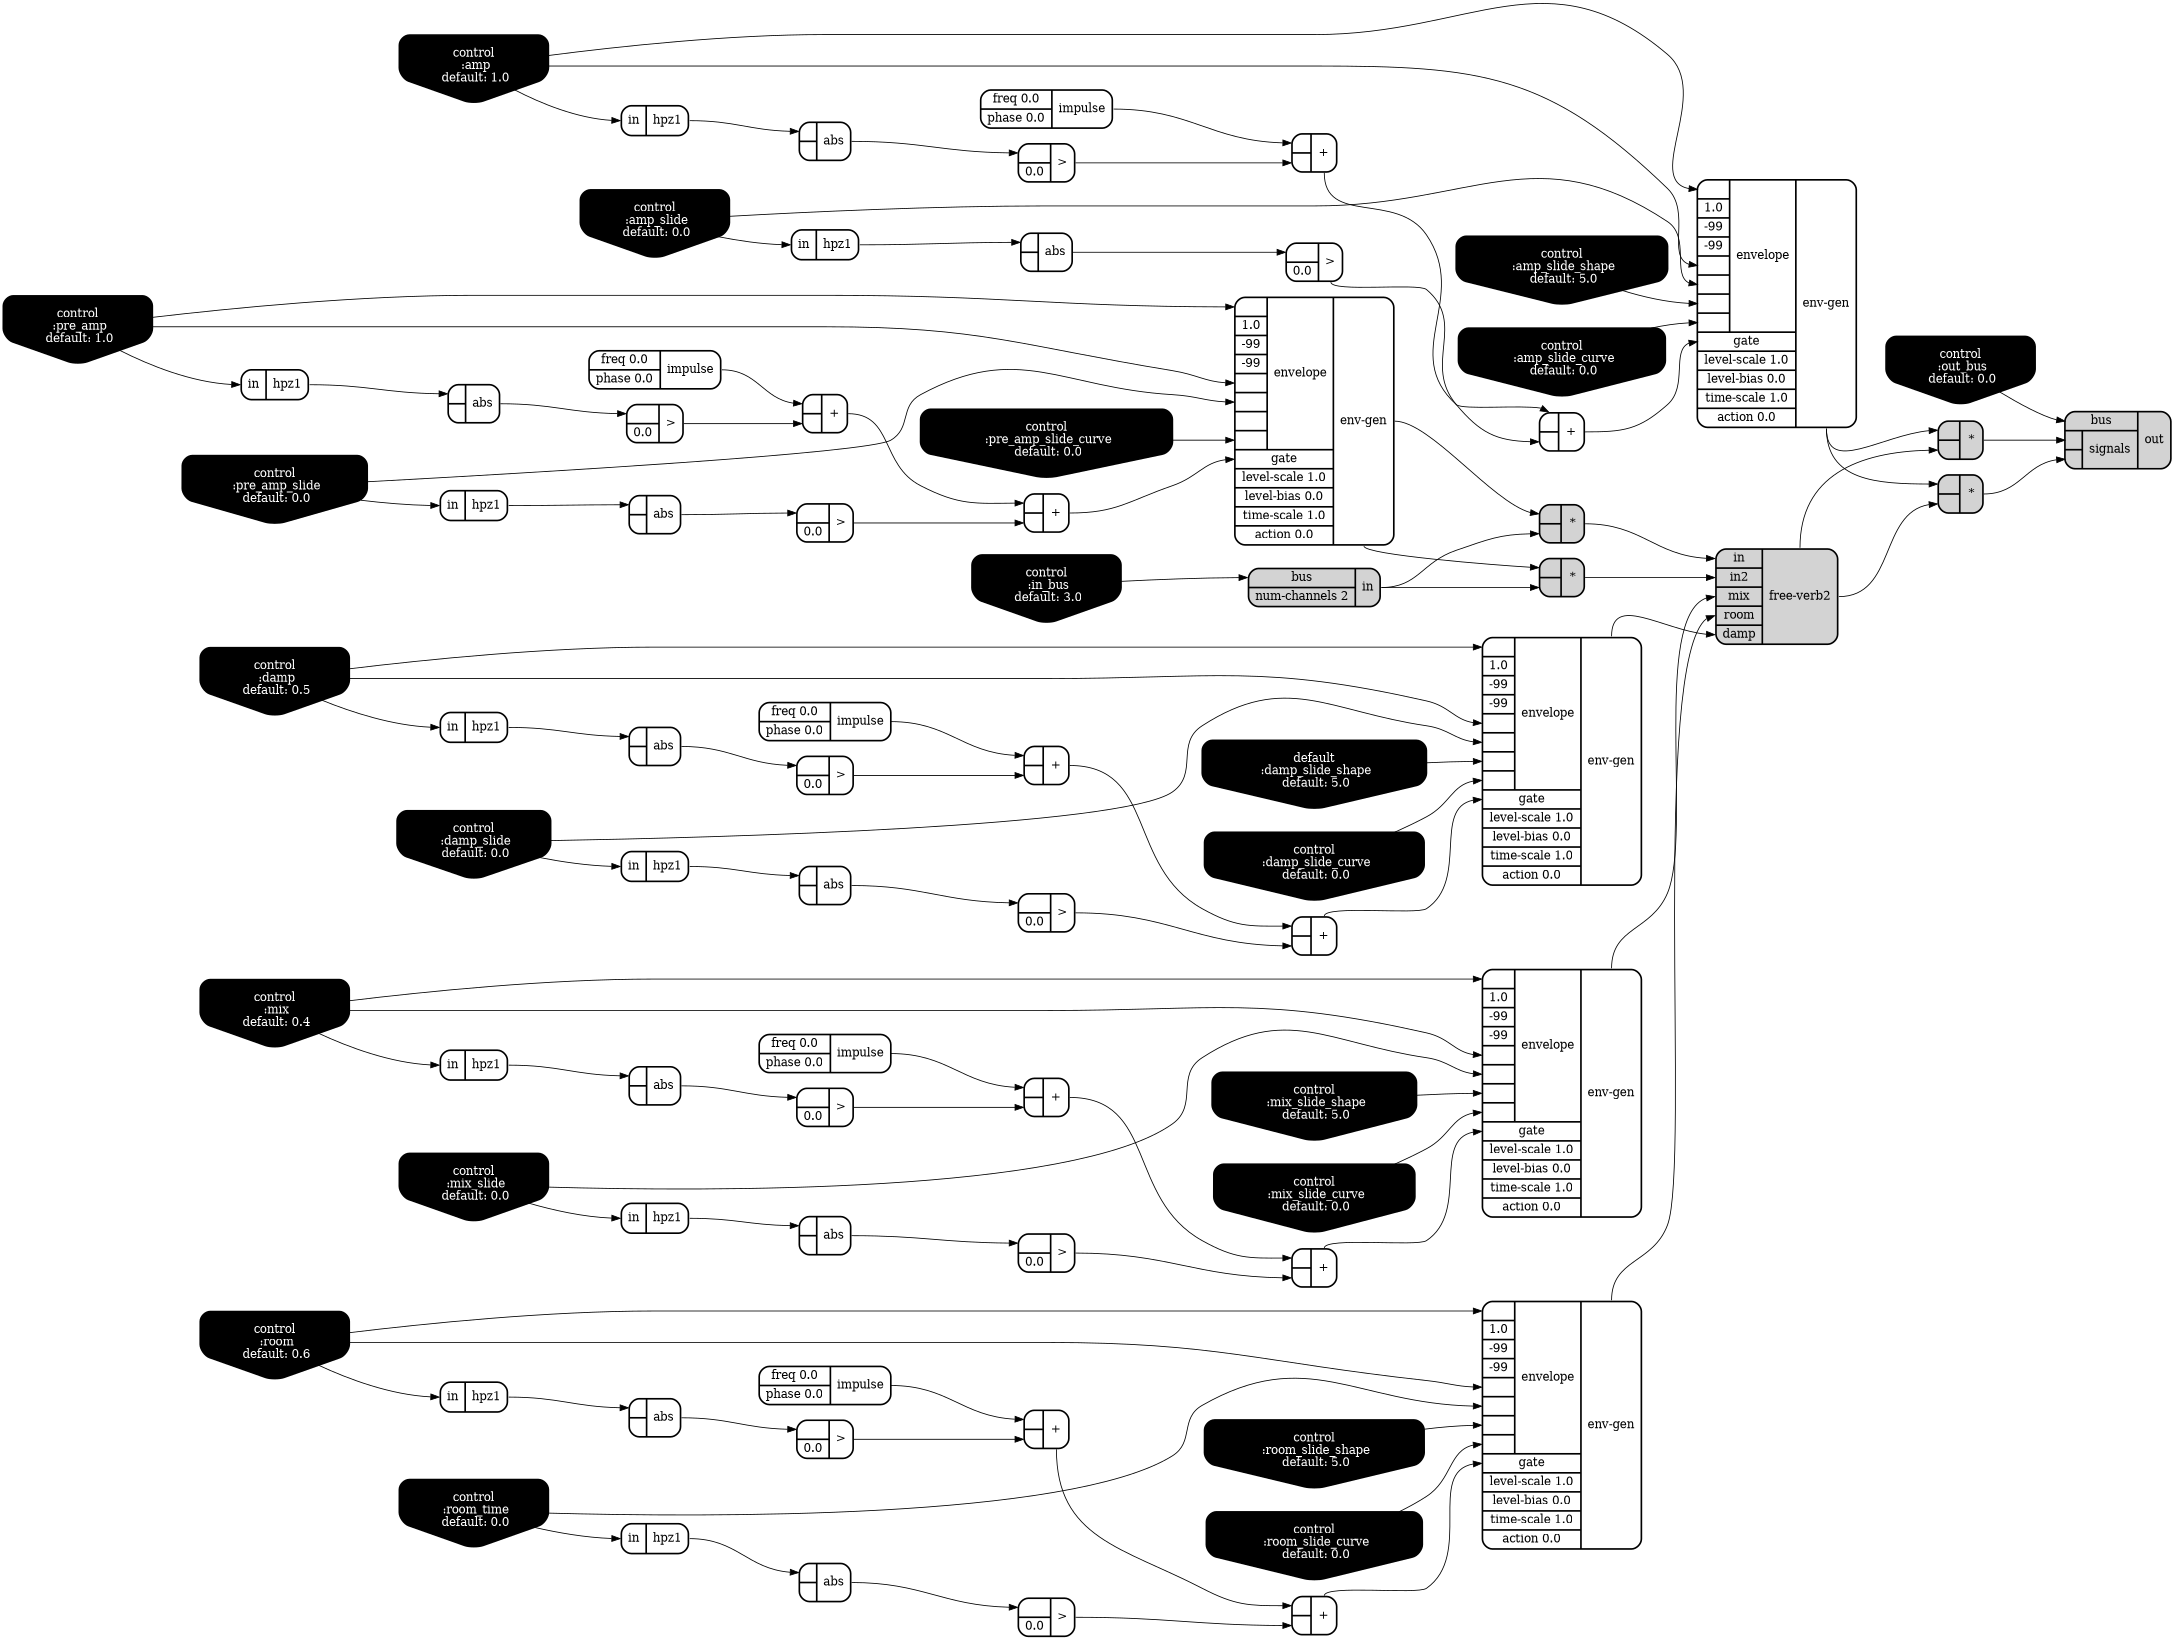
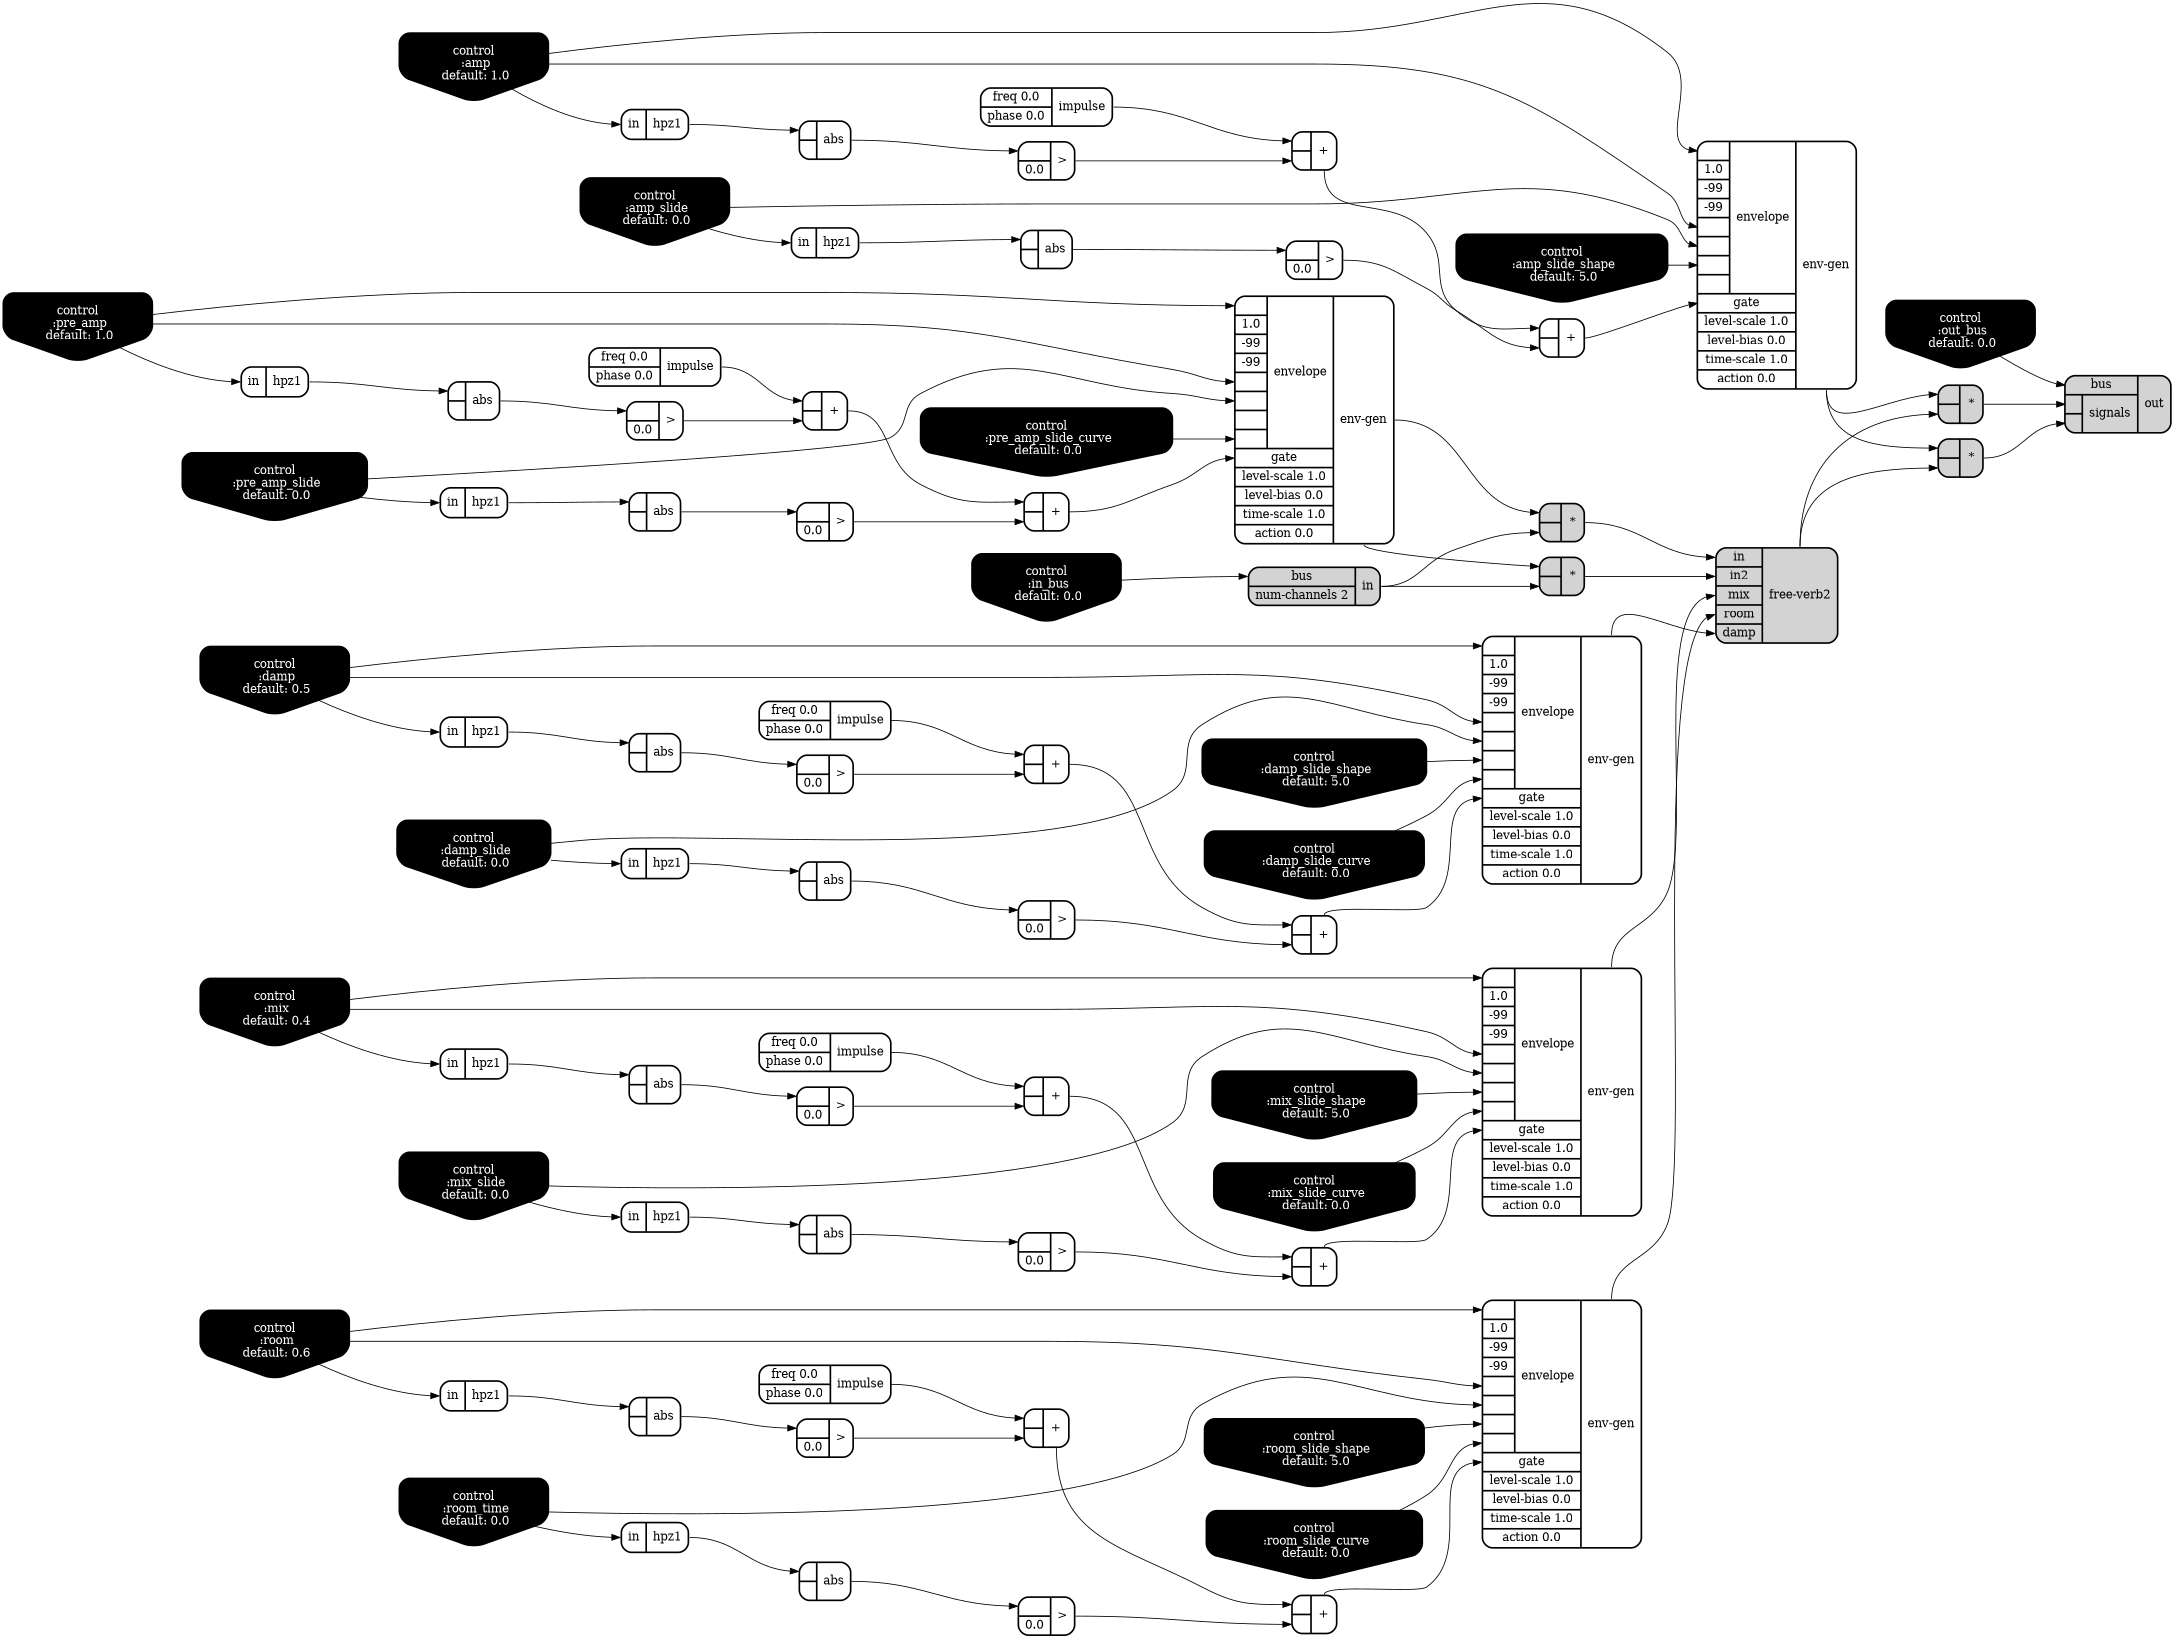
node "control :amp_slide_curve default: 0.0": removed
node "control :in_bus default: 3.0": label "control :in_bus default: 3.0" -> "control :in_bus default: 0.0"
node "default :damp_slide_shape default: 5.0": label "default :damp_slide_shape default: 5.0" -> "control :damp_slide_shape default: 5.0"
